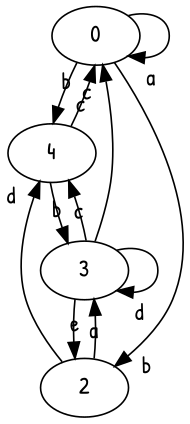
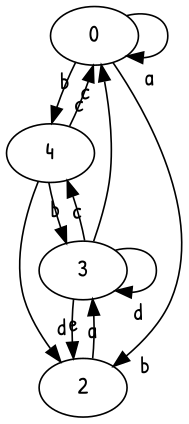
edge "2" -> "4": reversed
